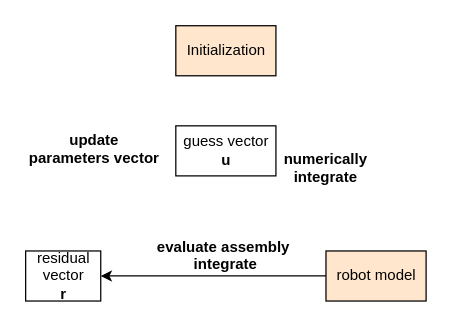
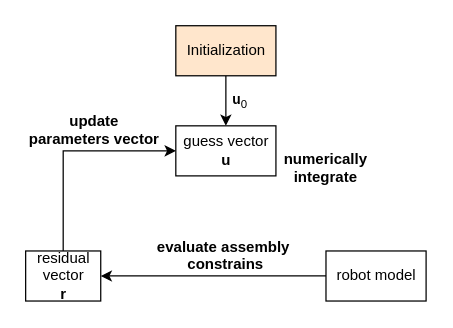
edge "Initialization" -> "guess vector u": added, label "u0"
node "update parameters vector": moved (94, 148) -> (94, 129)
edge "residual vector r" -> "guess vector u": added
node "evaluate assembly integrate": label "evaluate assembly integrate" -> "evaluate assembly constrains"
node "robot model": fillcolor #ffe6cc -> #ffffff
